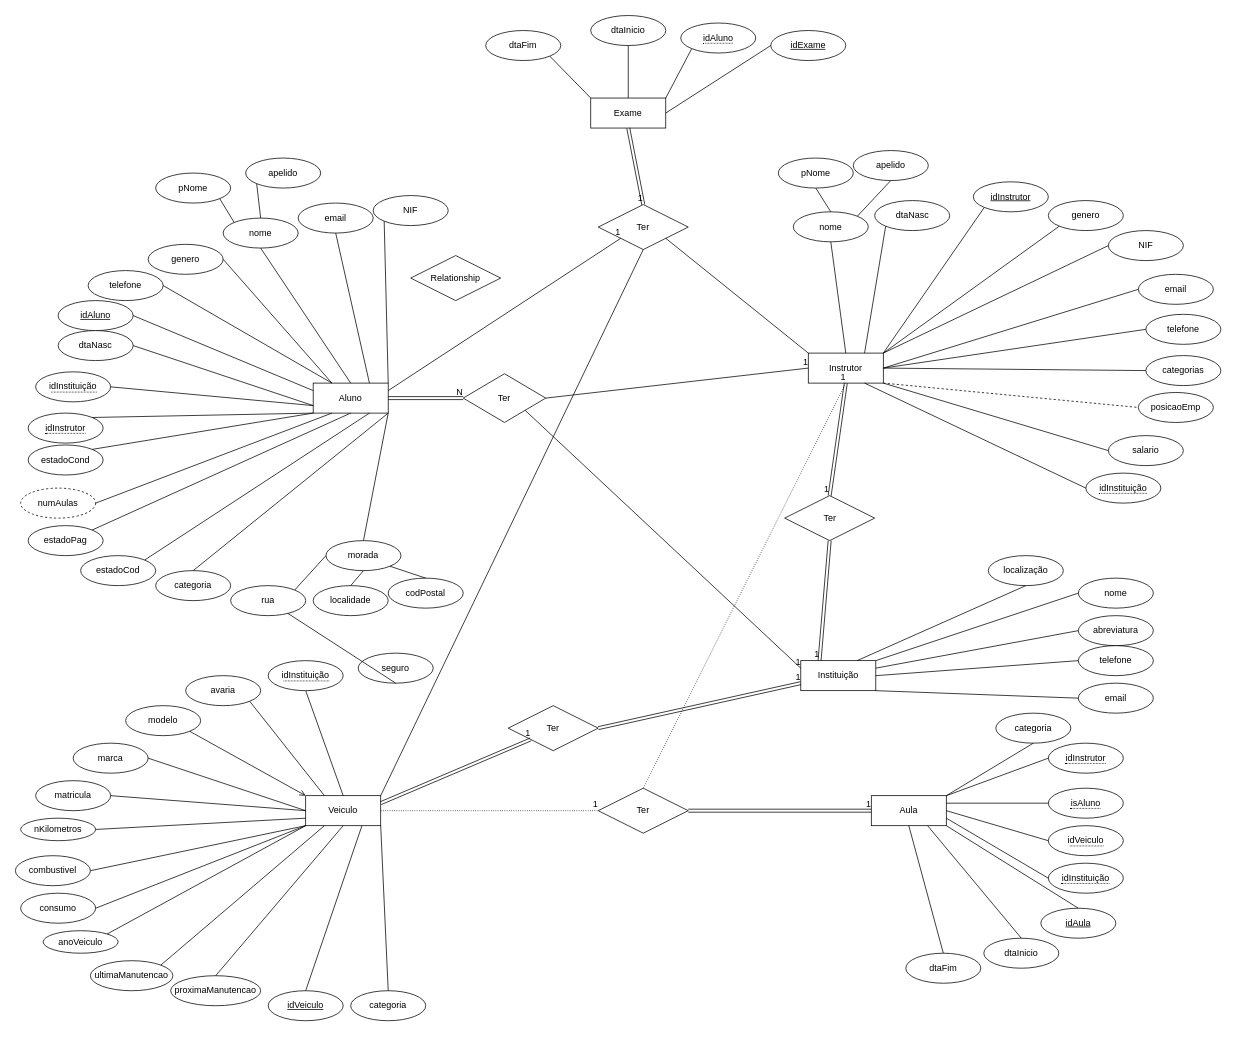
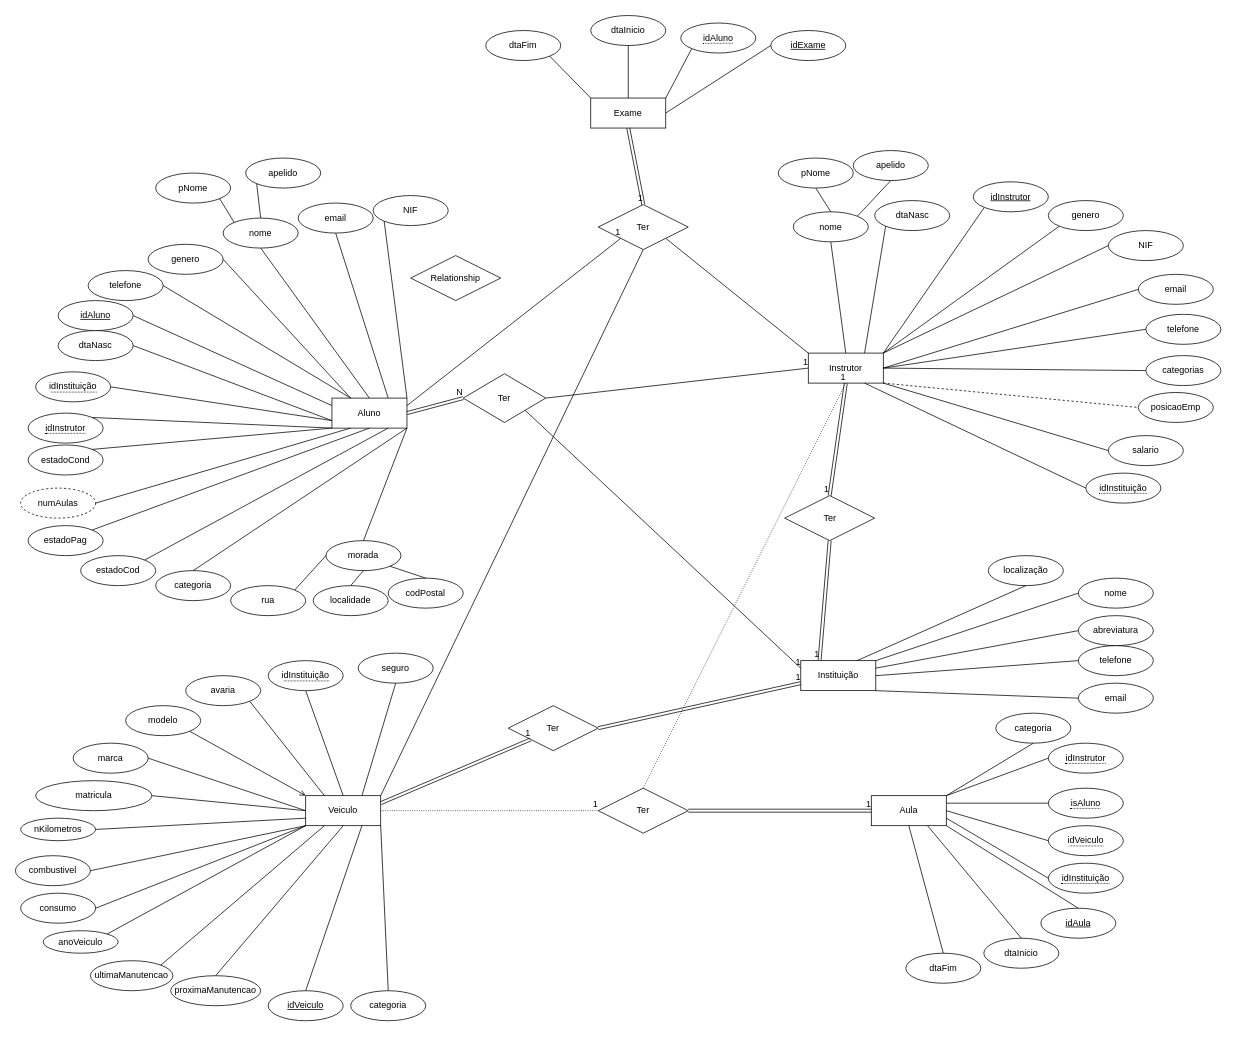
node "Aluno": moved (351, 398) -> (369, 413)
edge "rua" -- "seguro": now "Veiculo" -- "seguro"
node "matricula": size 75x30 -> 116x30
